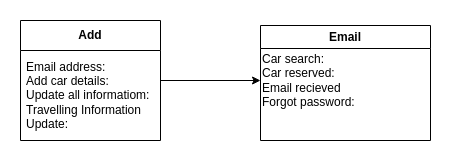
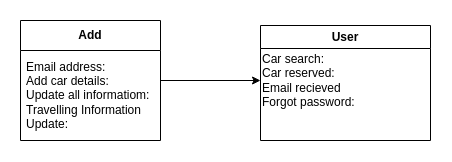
node "Email": label "Email" -> "User"
